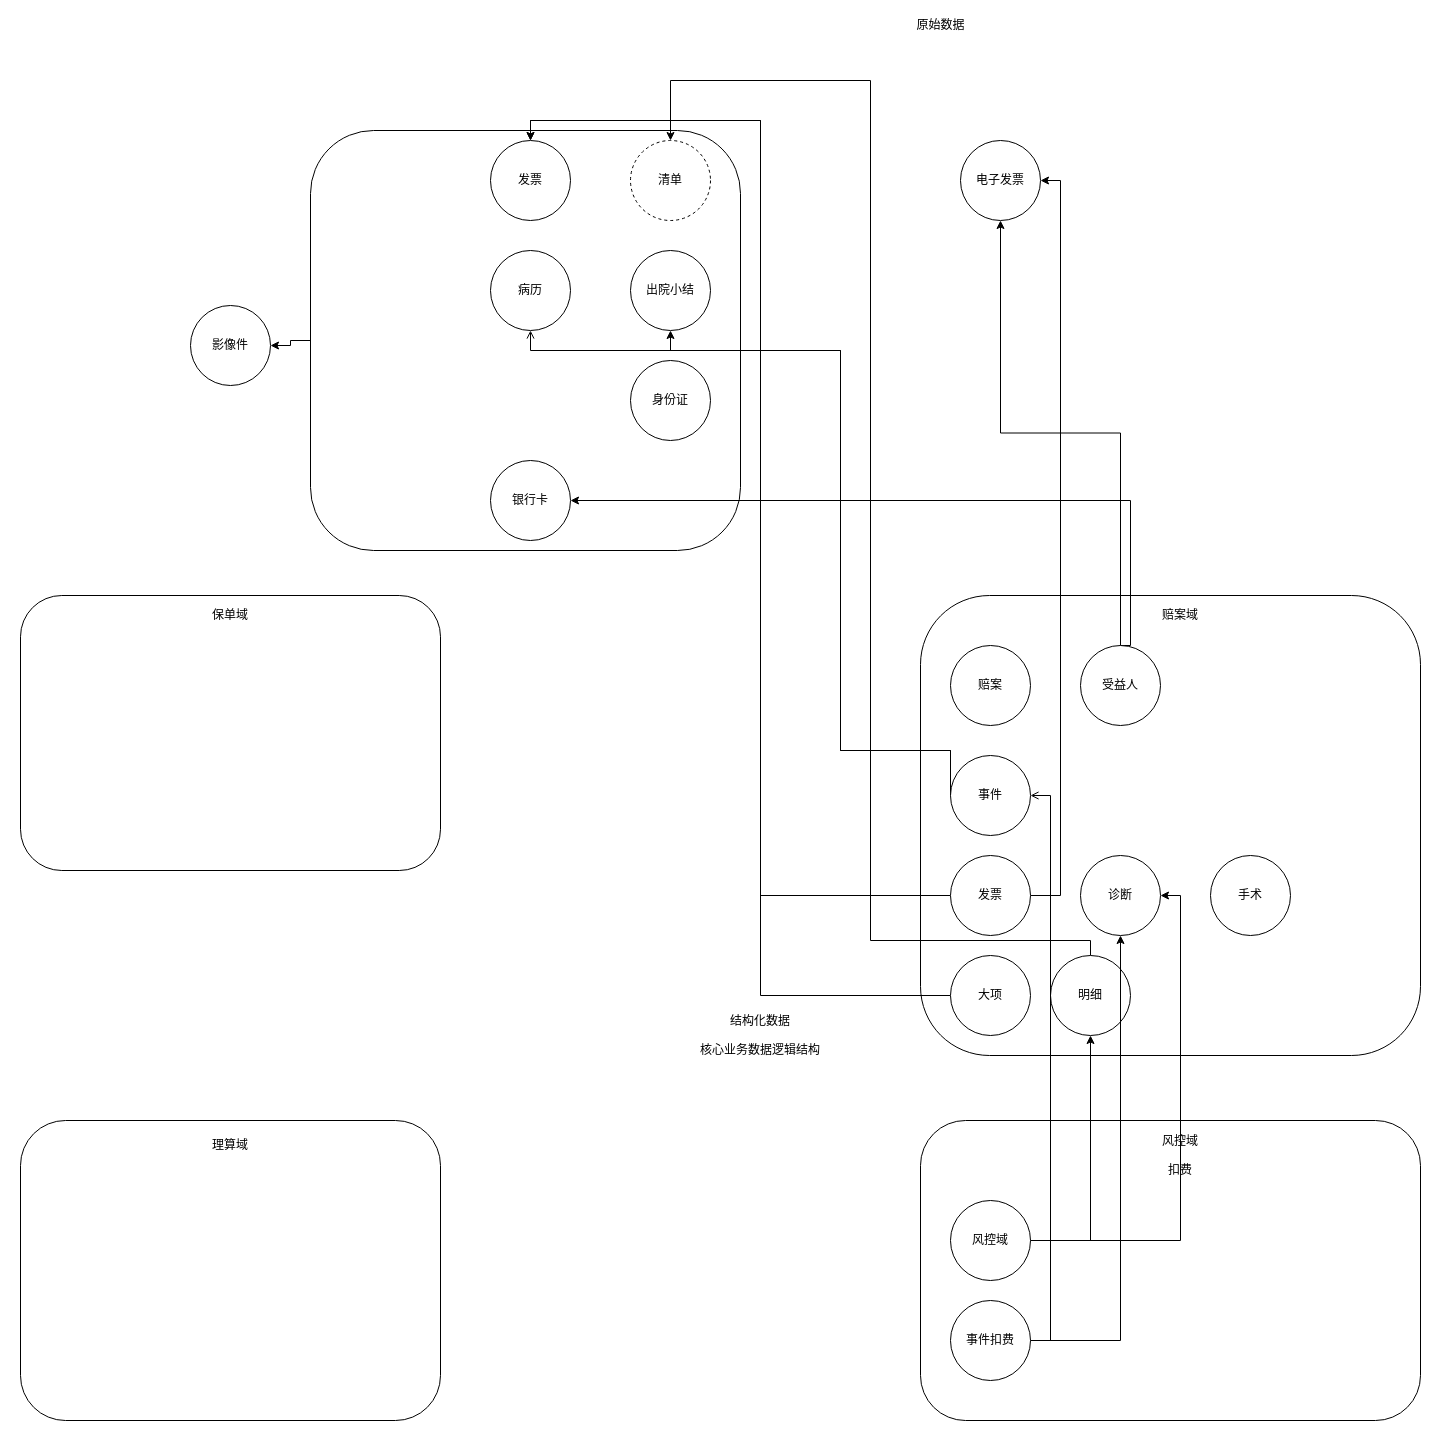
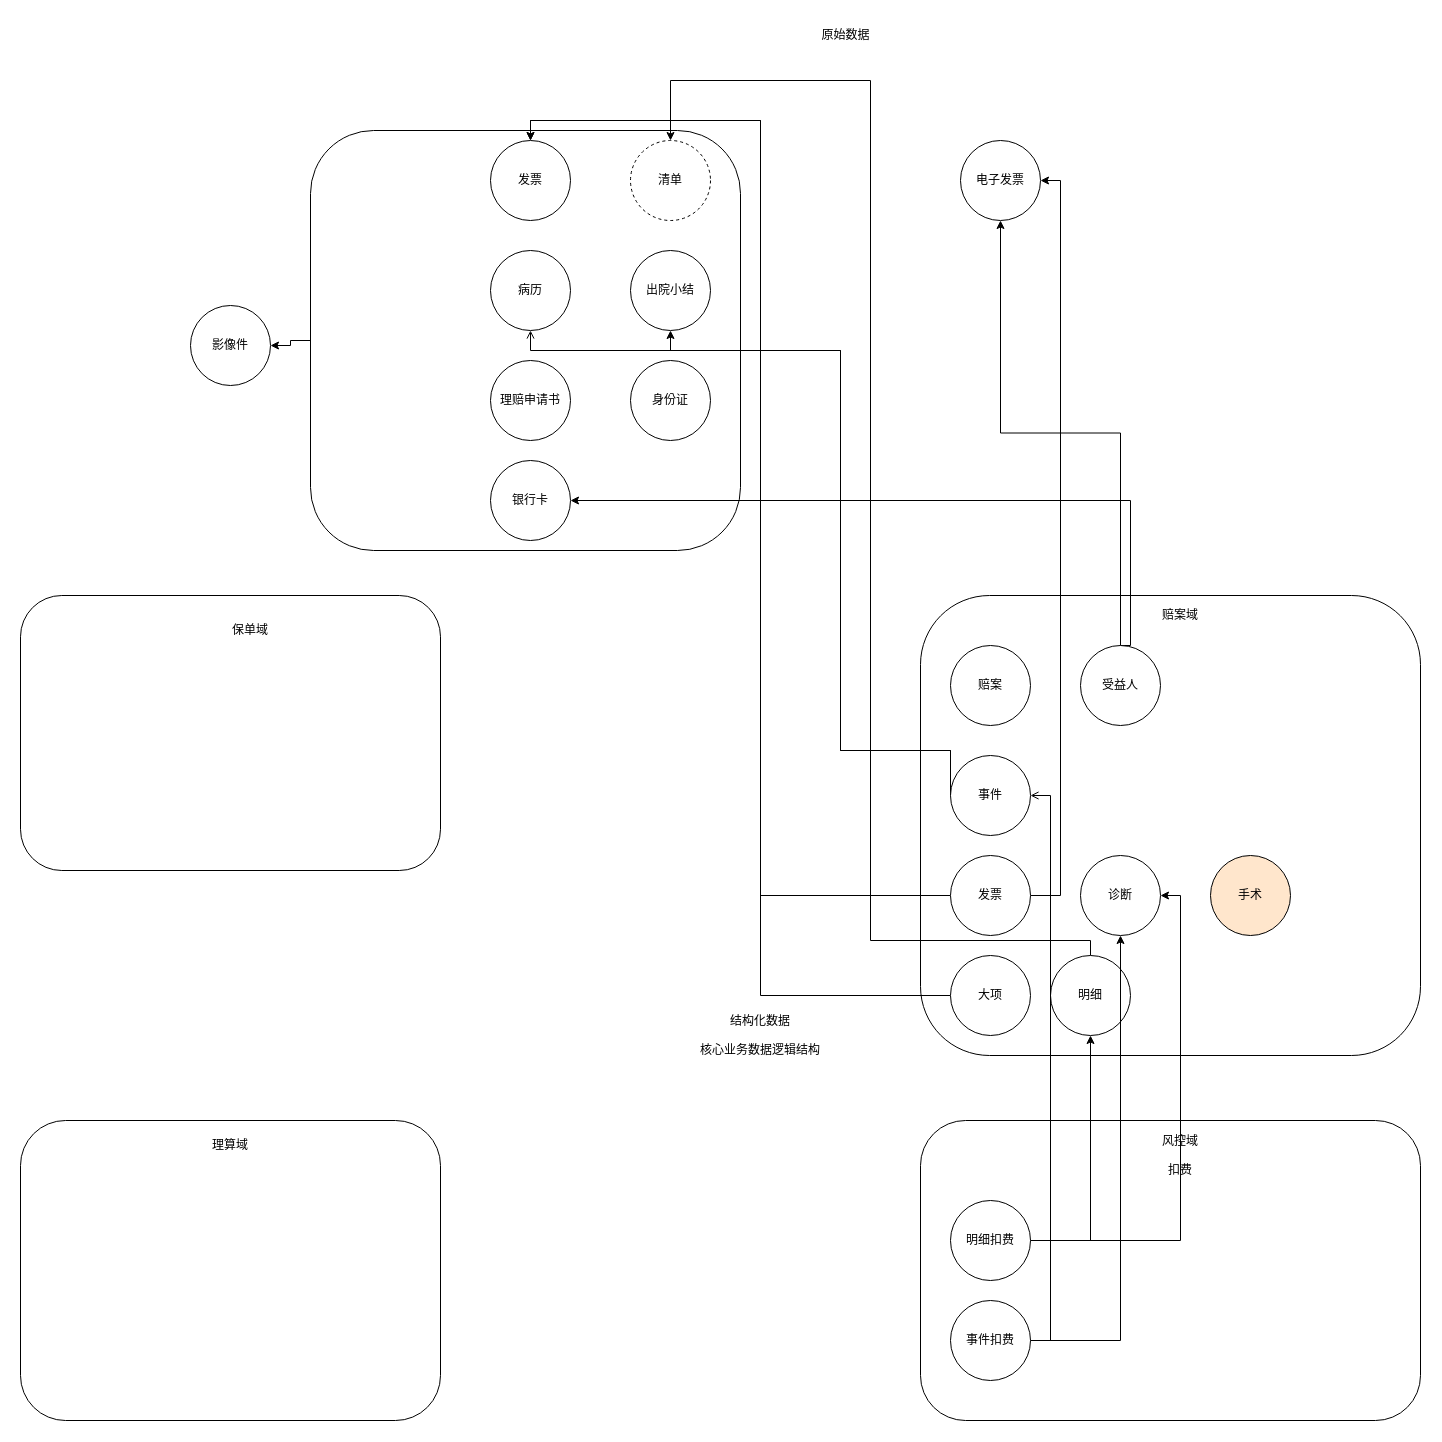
node "原始数据": moved (941, 26) -> (846, 36)
node "理赔申请书": added
node "保单域": moved (231, 616) -> (251, 631)
node "手术": fillcolor #ffffff -> #ffe6cc
node "风控域": label "风控域" -> "明细扣费"
